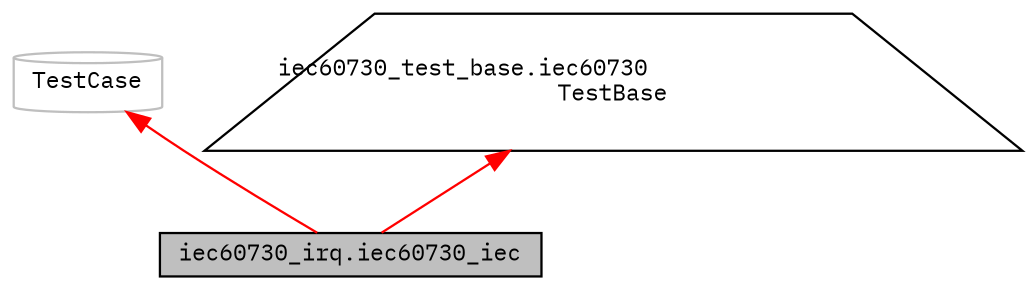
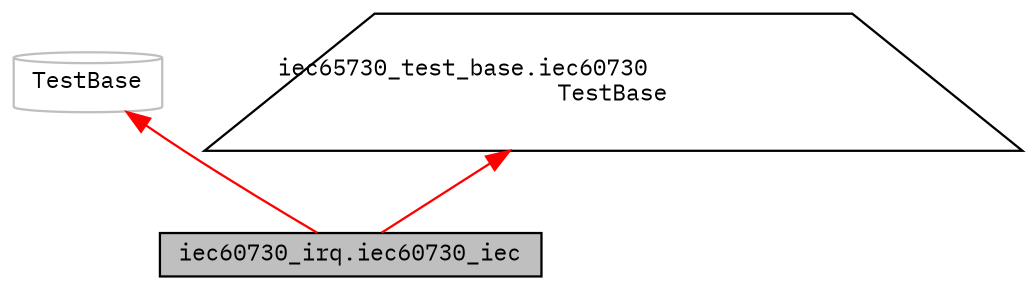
node "TestCase": label "TestCase" -> "TestBase"
node "iec60730_test_base.iec60730 TestBase": label "iec60730_test_base.iec60730 TestBase" -> "iec65730_test_base.iec60730 TestBase"
